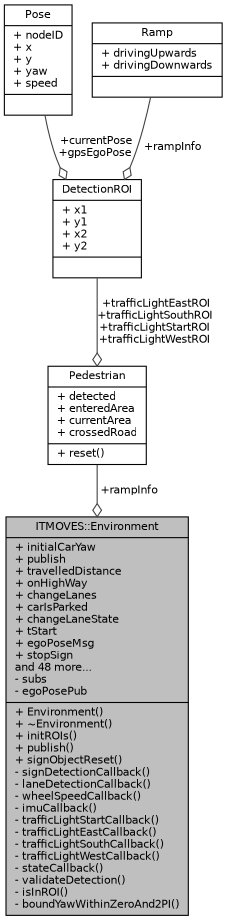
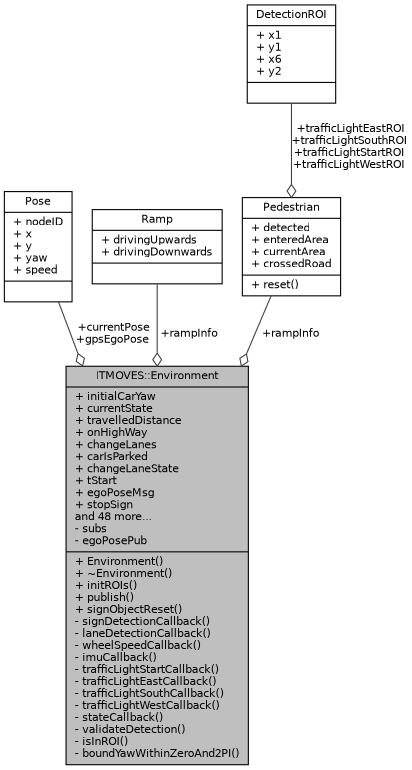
edge "Ramp" -> "DetectionROI": now "Ramp" -> "ITMOVES::Environment"
edge "Pose" -> "DetectionROI": now "Pose" -> "ITMOVES::Environment"
node "DetectionROI": text "+ x2" -> "+ x6"
node "ITMOVES::Environment": text "+ publish" -> "+ currentState"
